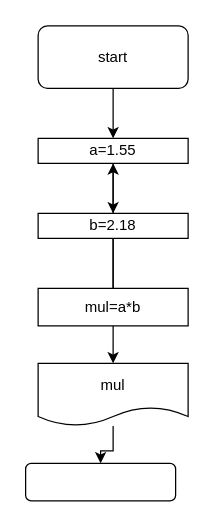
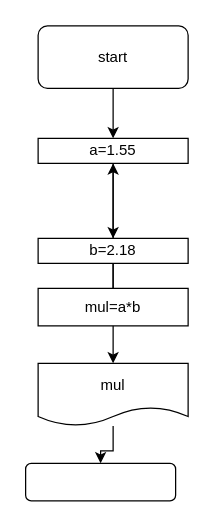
node "b=2.18": moved (113, 226) -> (113, 251)
